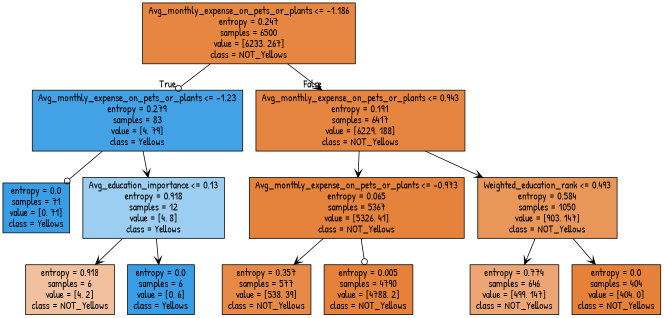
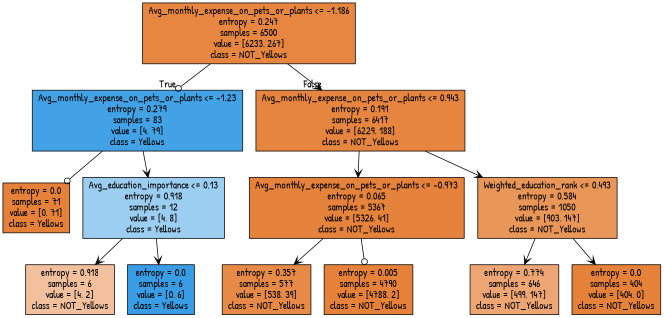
node "entropy = 0.0 samples = 71 value = [0, 71] class = Yellows": fillcolor #399de5 -> #e58139
